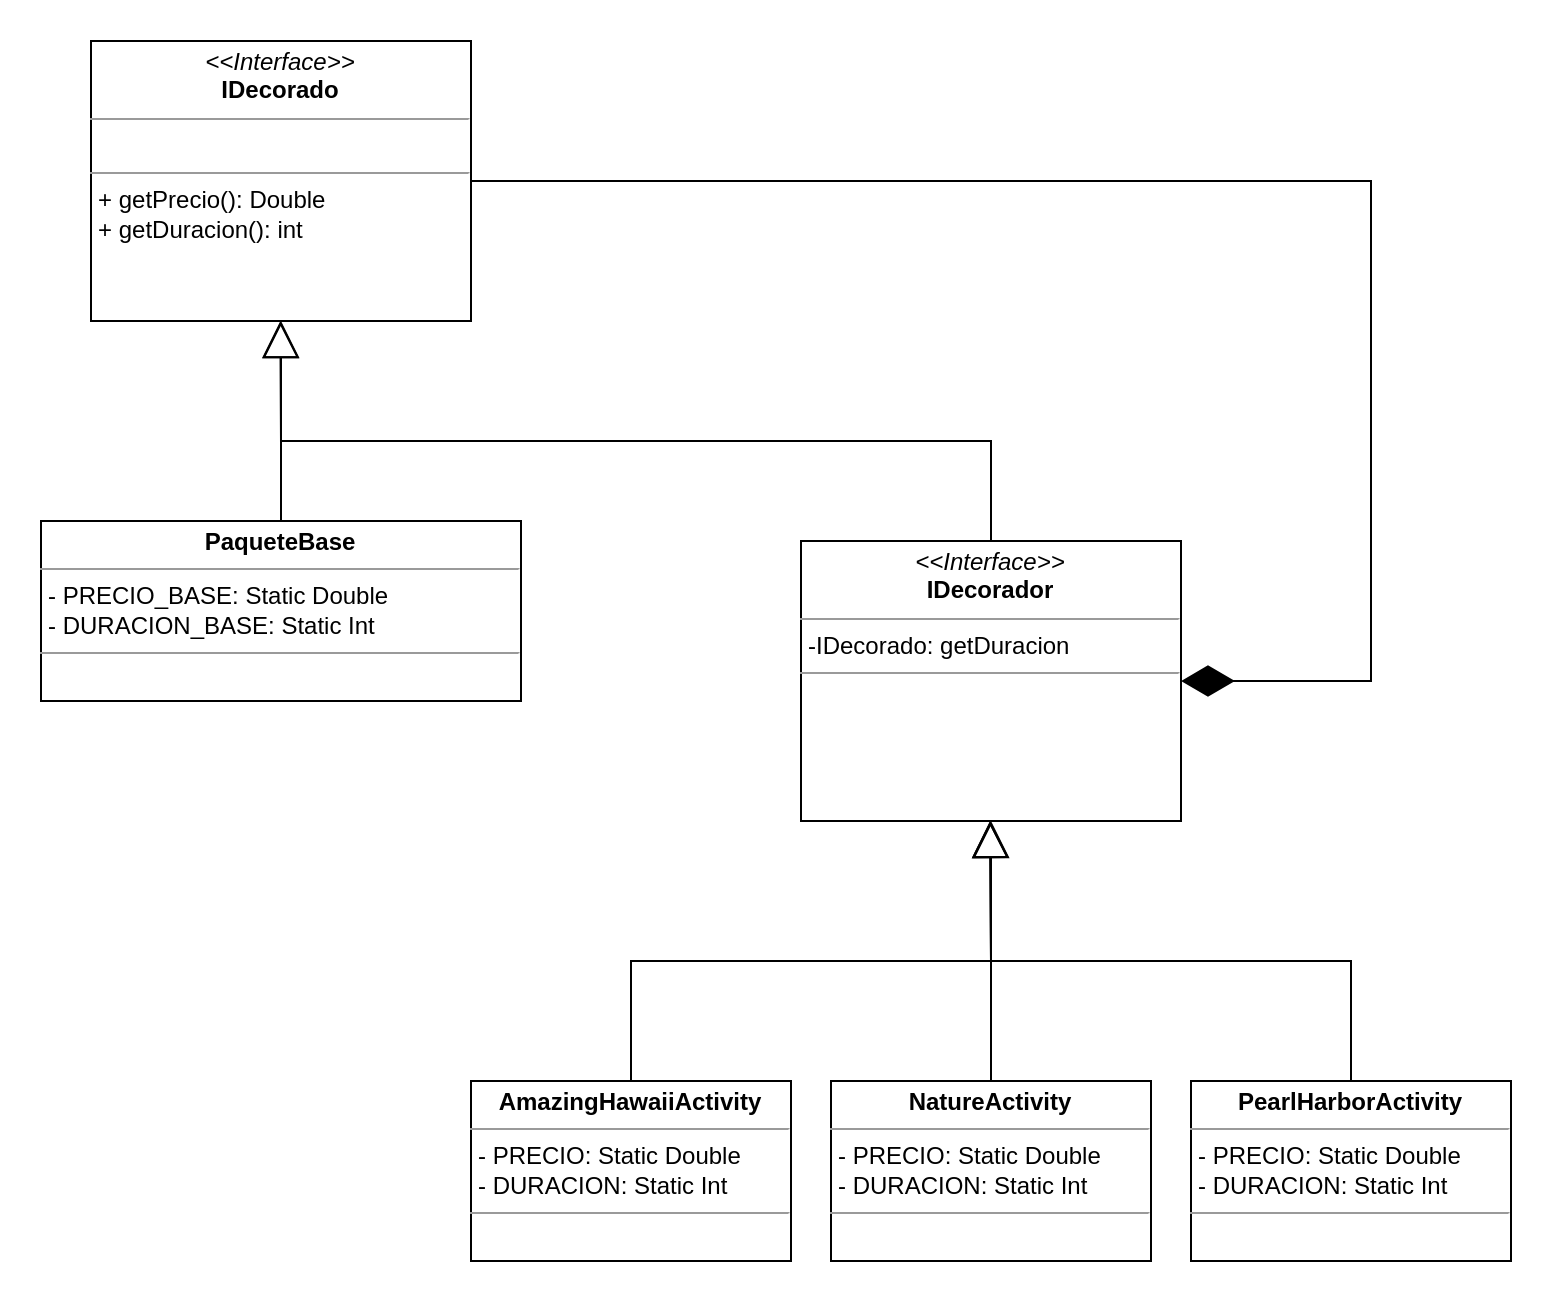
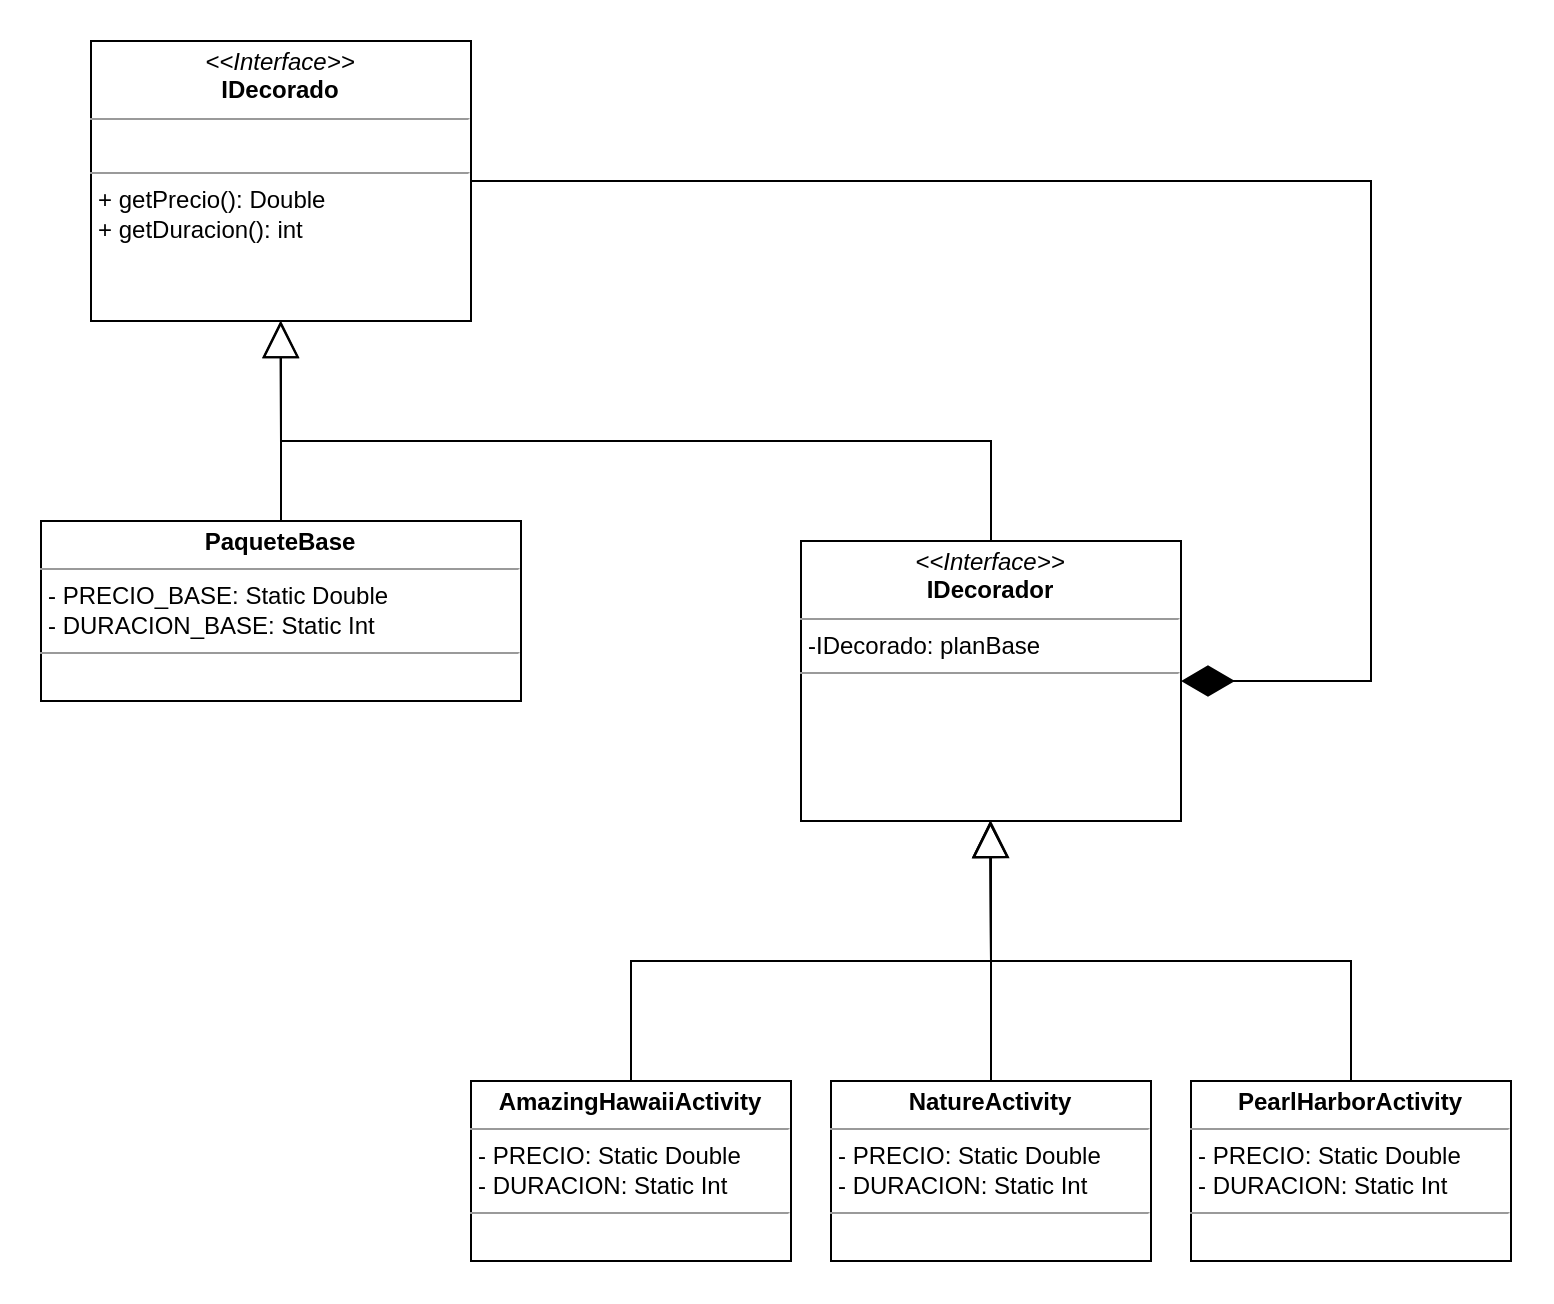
node "<<Interface>> IDecorador -IDecorado: getDuracion": label "<<Interface>> IDecorador -IDecorado: getDuracion" -> "<<Interface>> IDecorador -IDecorado: planBase"
